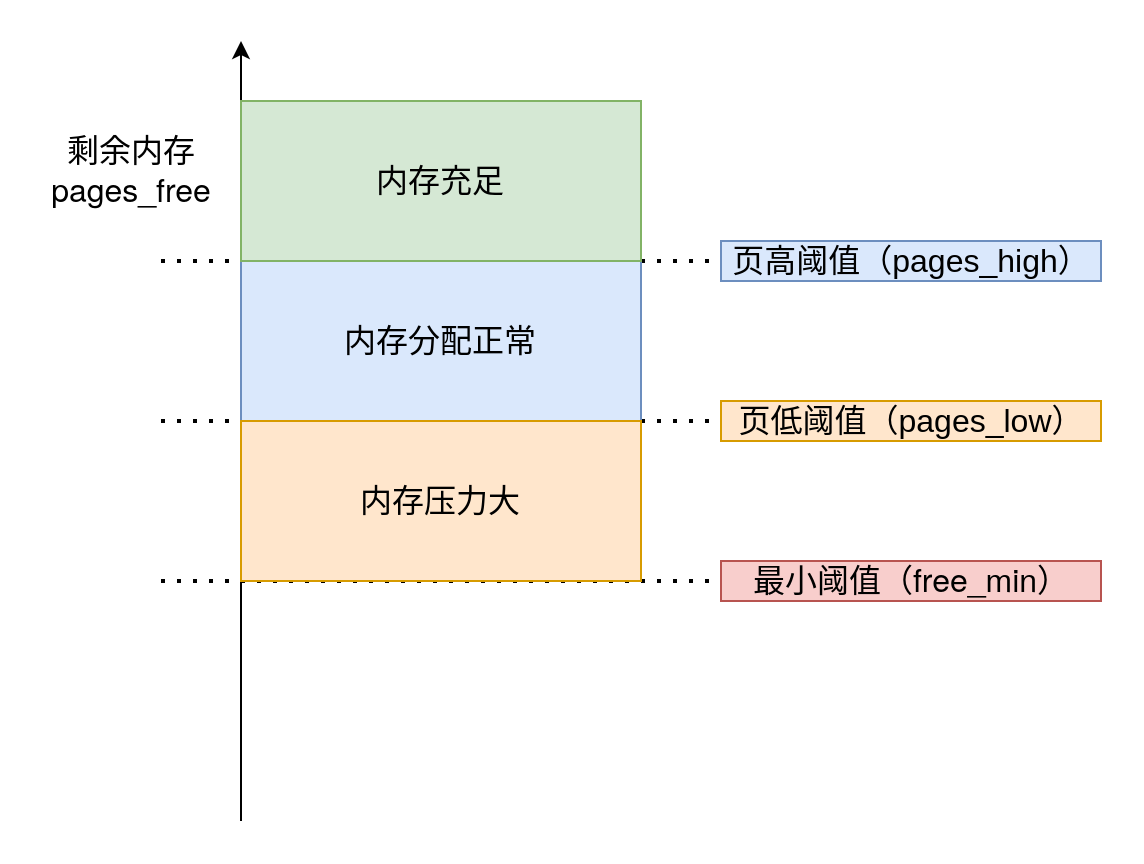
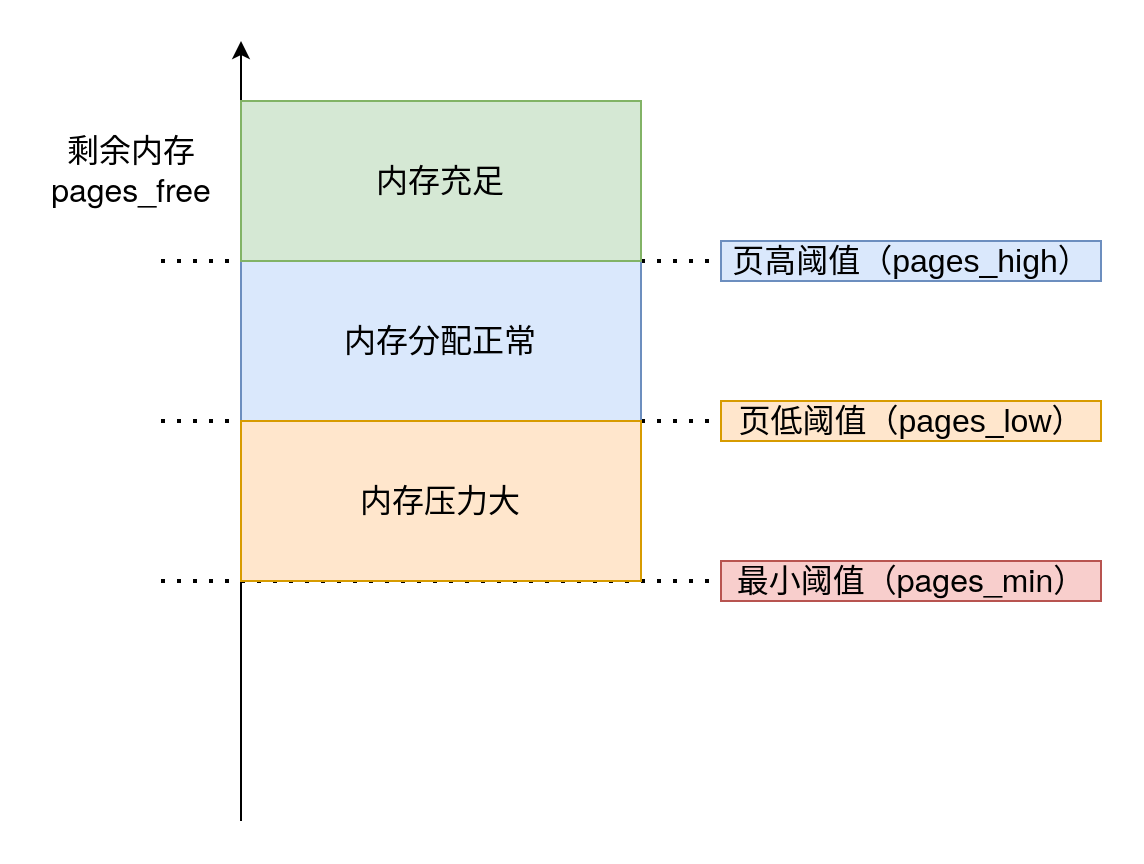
node "最小阈值（free_min）": label "最小阈值（free_min）" -> "最小阈值（pages_min）"
